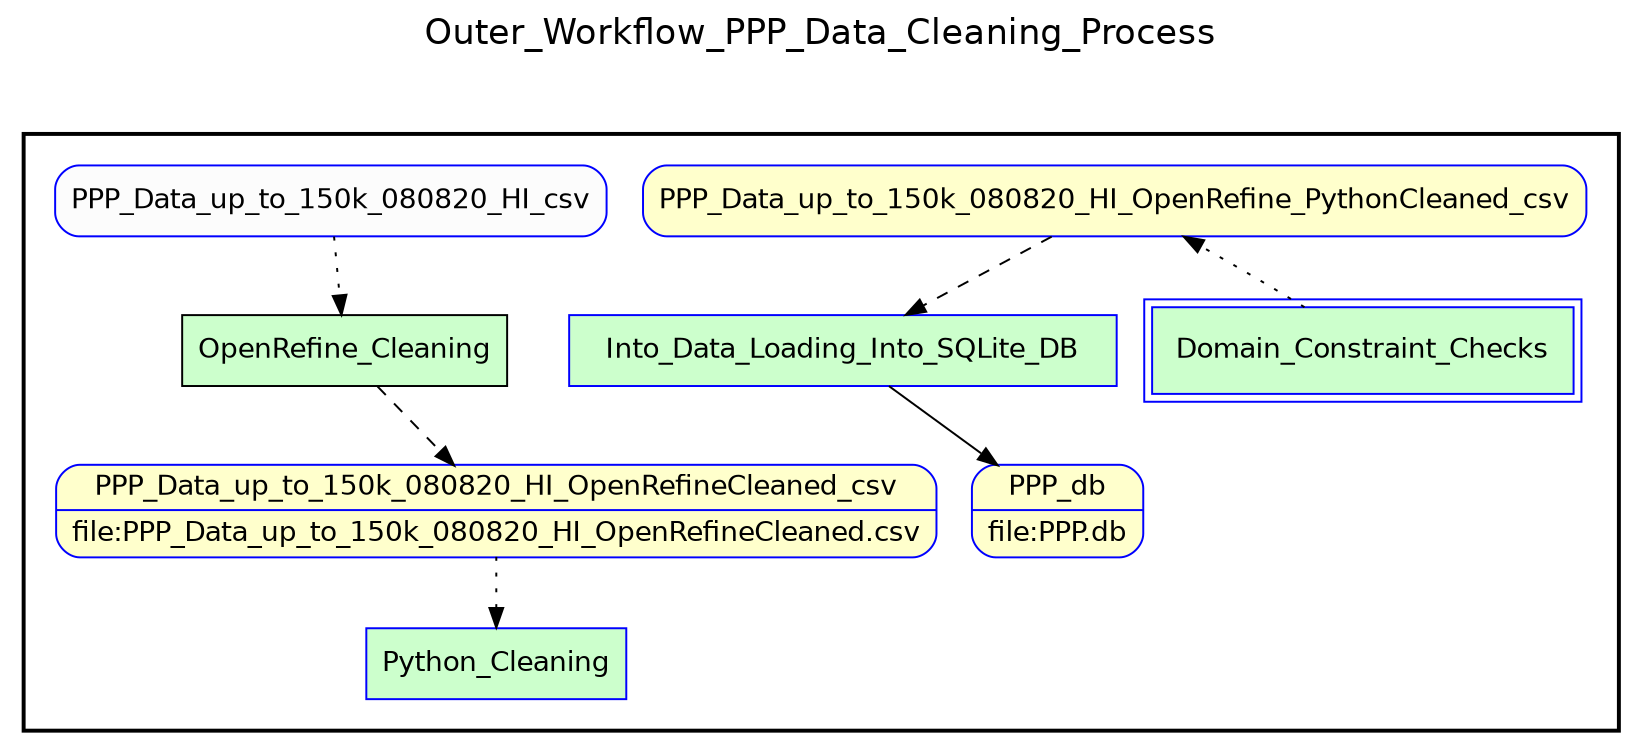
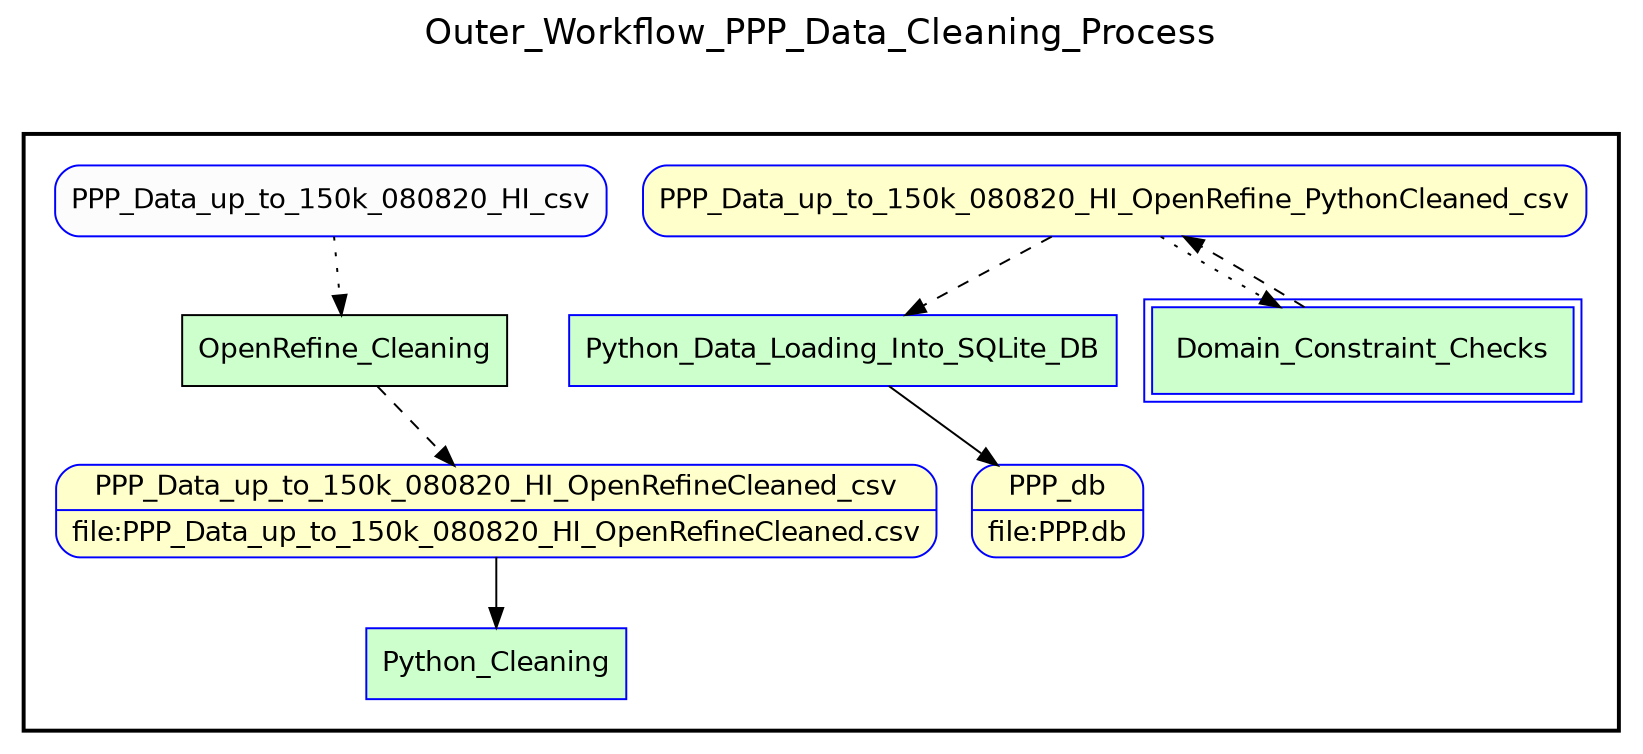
edge "PPP_Data_up_to_150k_080820_HI_OpenRefine_PythonCleaned_csv" -> "Domain_Constraint_Checks": added
edge "Domain_Constraint_Checks" -> "PPP_Data_up_to_150k_080820_HI_OpenRefine_PythonCleaned_csv": style dotted -> dashed
node "Into_Data_Loading_Into_SQLite_DB": label "Into_Data_Loading_Into_SQLite_DB" -> "Python_Data_Loading_Into_SQLite_DB"
edge "PPP_Data_up_to_150k_080820_HI_OpenRefineCleaned_csv" -> "Python_Cleaning": style dotted -> solid
